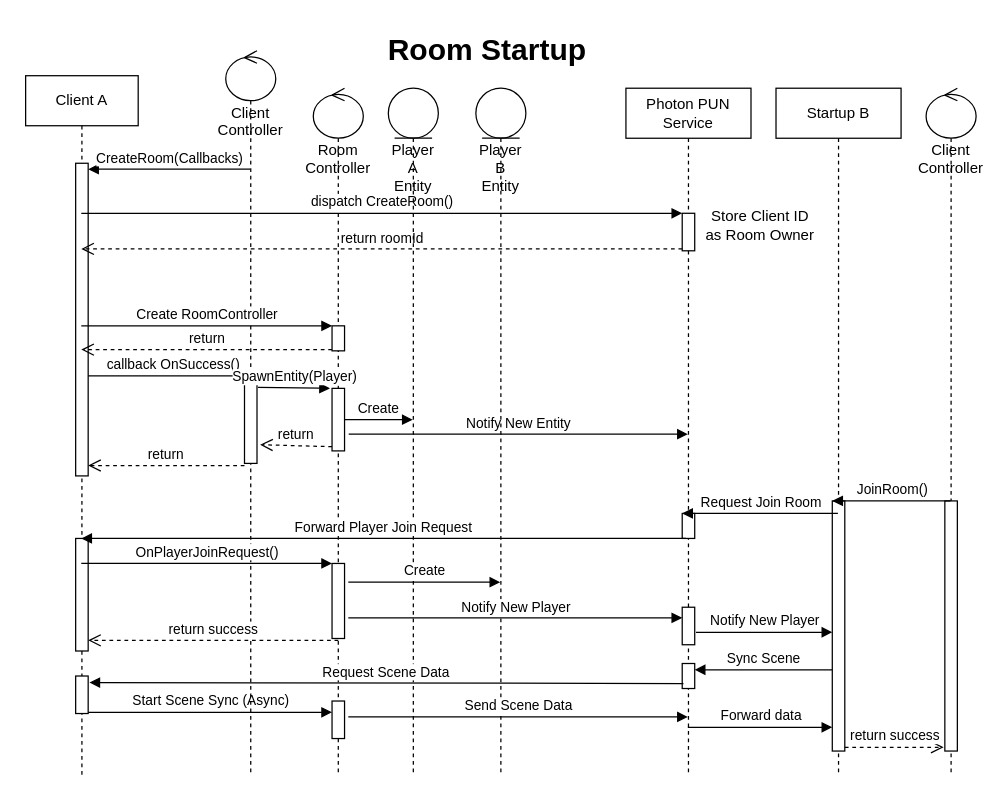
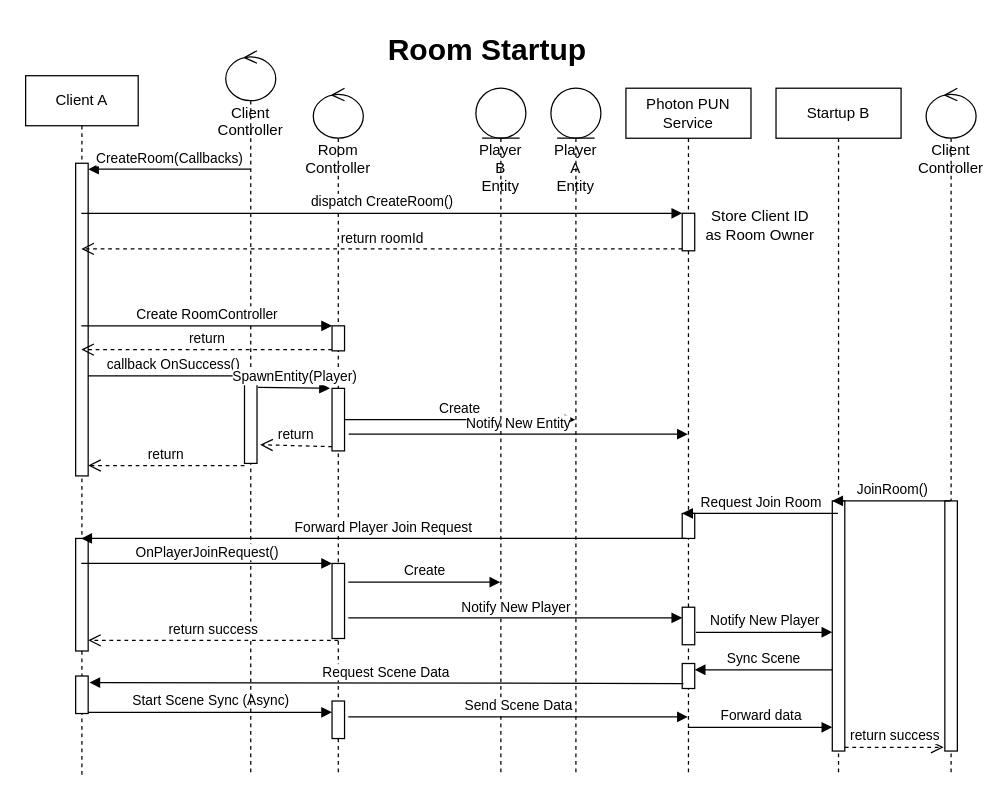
node "Player A Entity": moved (413, 432) -> (576, 432)
